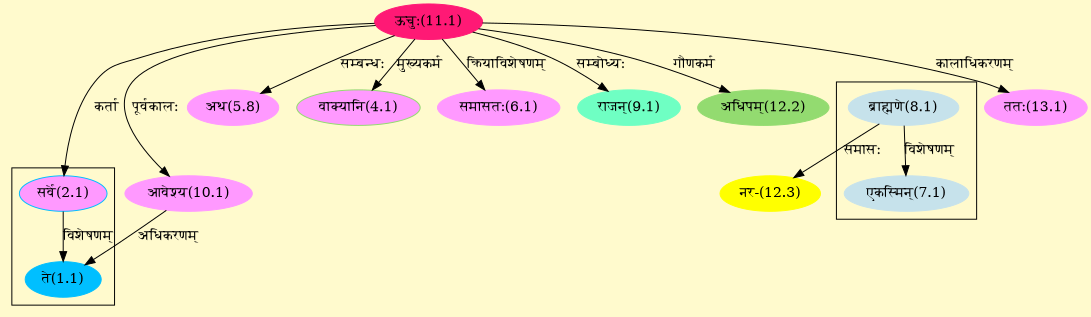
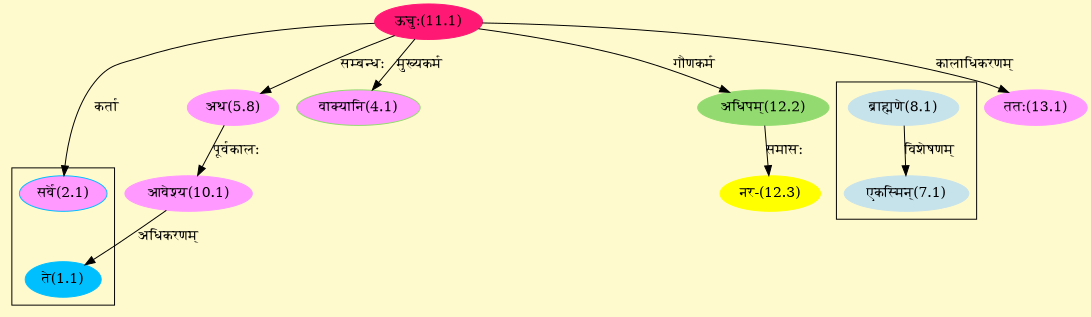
edge "ऊचुः(11.1)" -> "आवेश्य(10.1)": now "अथ(5.8)" -> "आवेश्य(10.1)"
node "समासतः(6.1)": removed
node "राजन्(9.1)": removed
edge "ब्राह्मणे(8.1)" -> "नर-(12.3)": now "अधिपम्(12.2)" -> "नर-(12.3)"
edge "सर्वे(2.1)" -> "ते(1.1)": removed, label "विशेषणम्"
